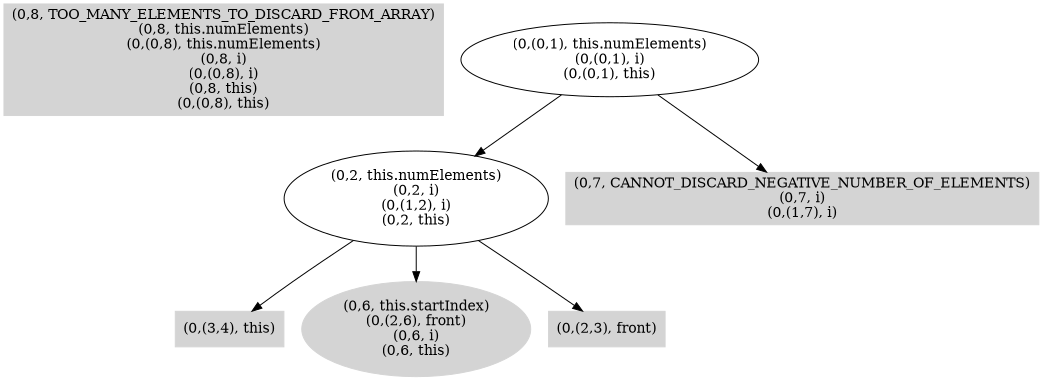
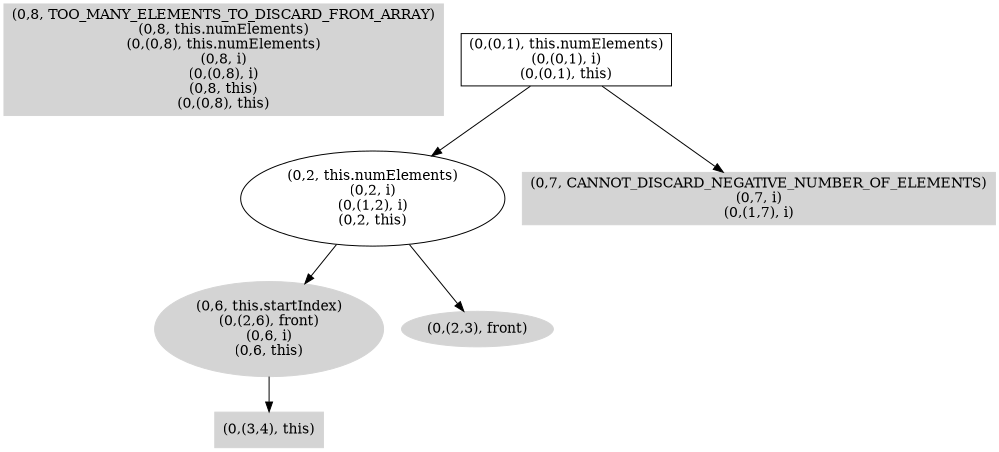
node "(0,(0,1), this.numElements) (0,(0,1), i) (0,(0,1), this)": shape ellipse -> box
edge "(0,2, this.numElements) (0,2, i) (0,(1,2), i) (0,2, this)" -> "(0,(3,4), this)": now "(0,6, this.startIndex) (0,(2,6), front) (0,6, i) (0,6, this)" -> "(0,(3,4), this)"
node "(0,(2,3), front)": shape box -> ellipse
